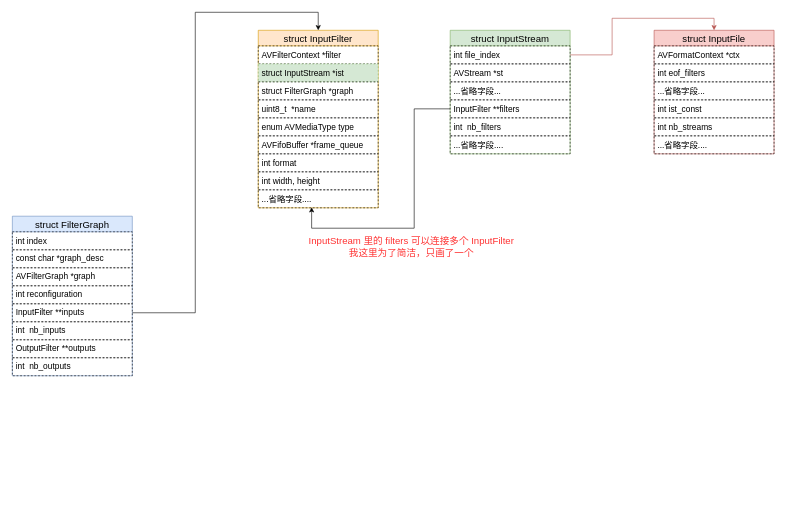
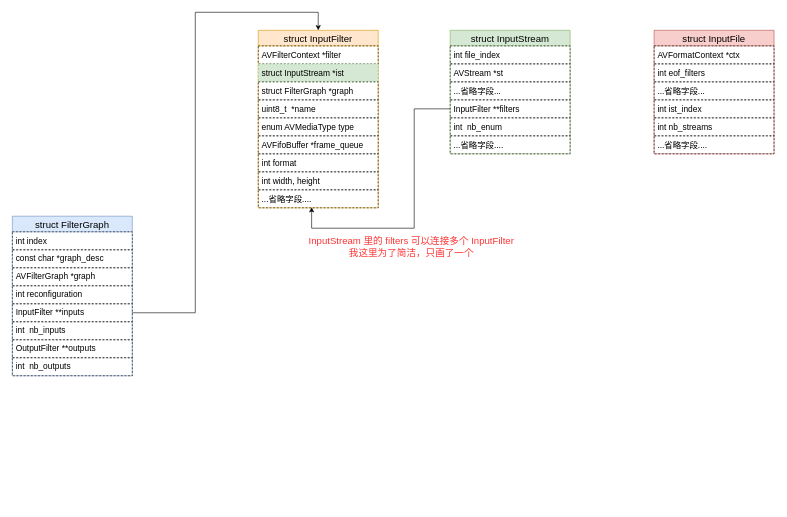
edge "int file_index" -> "struct InputFile": removed
node "int ist_const": label "int ist_const" -> "int ist_index"
node "int nb_filters": label "int nb_filters" -> "int nb_enum"
